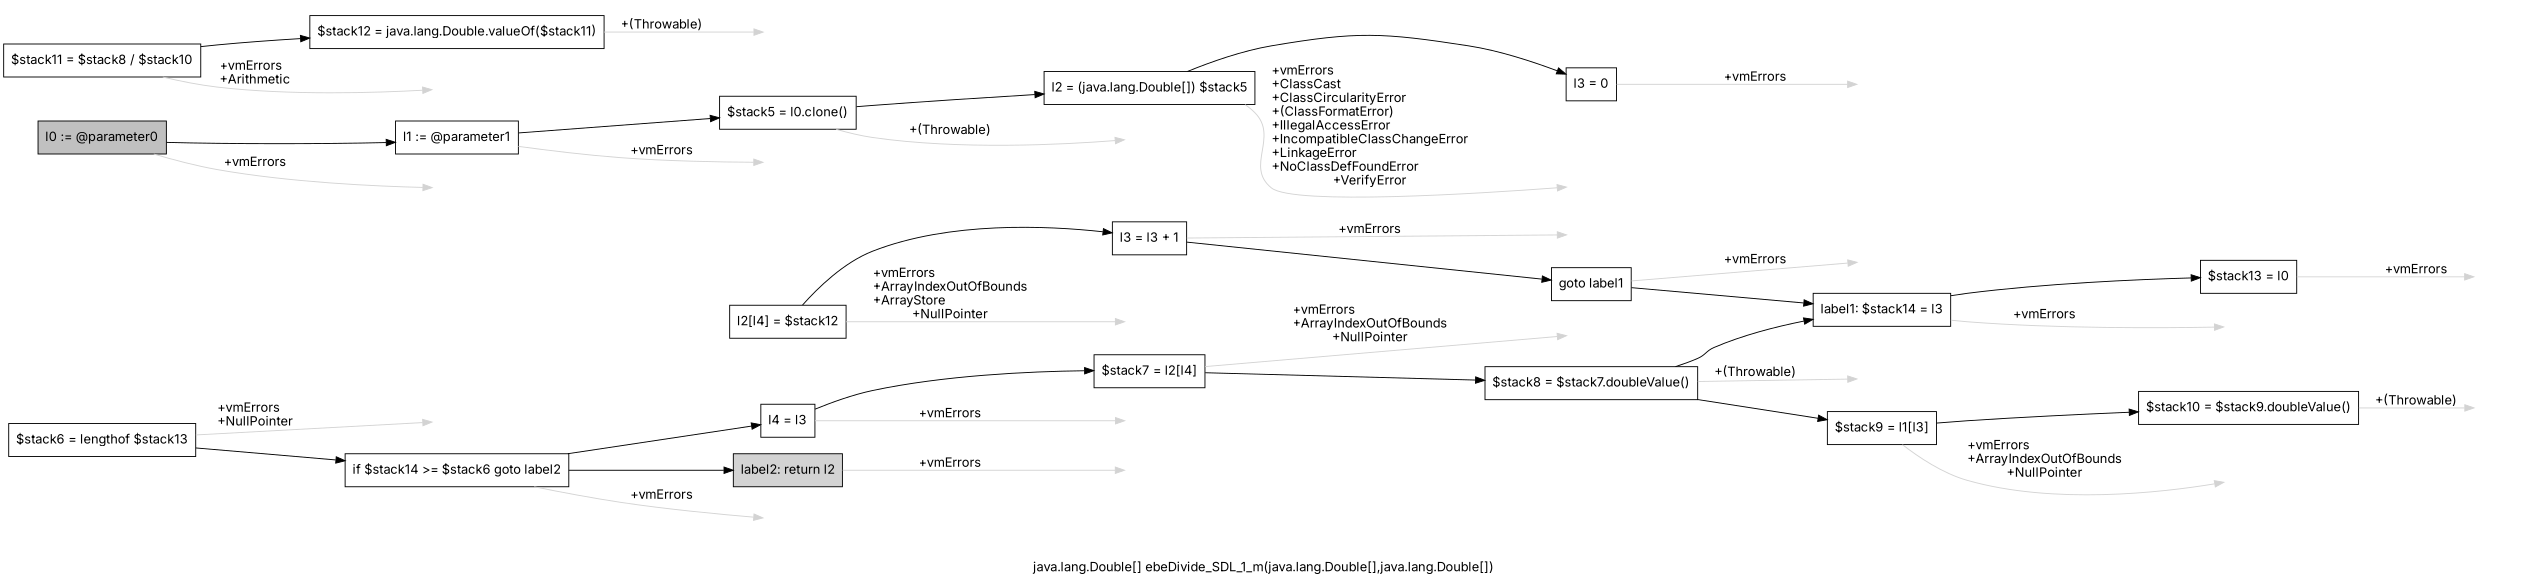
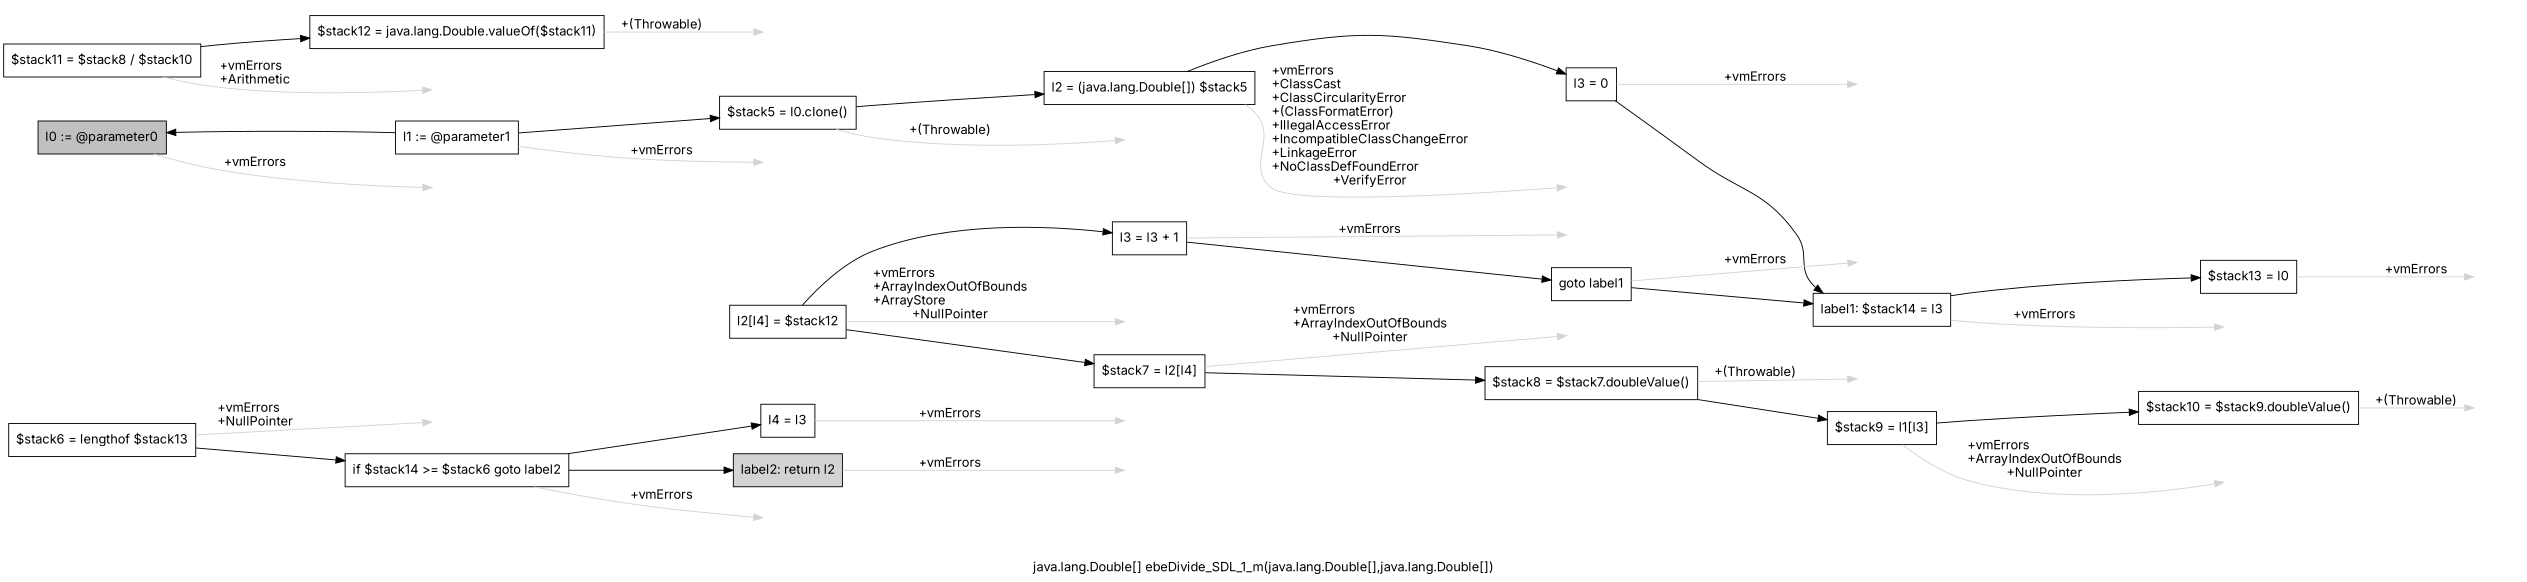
edge "l0 := @parameter0" -> "l1 := @parameter1": reversed
edge "$stack8 = $stack7.doubleValue()" -> "label1: $stack14 = l3": now "l3 = 0" -> "label1: $stack14 = l3"
edge "l4 = l3" -> "$stack7 = l2[l4]": now "l2[l4] = $stack12" -> "$stack7 = l2[l4]"
